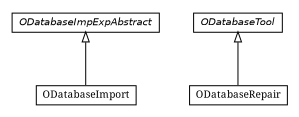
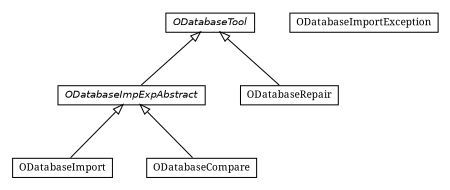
node "ODatabaseImportException": added
edge "ODatabaseImpExpAbstract" -> "ODatabaseTool": added
node "ODatabaseCompare": added
